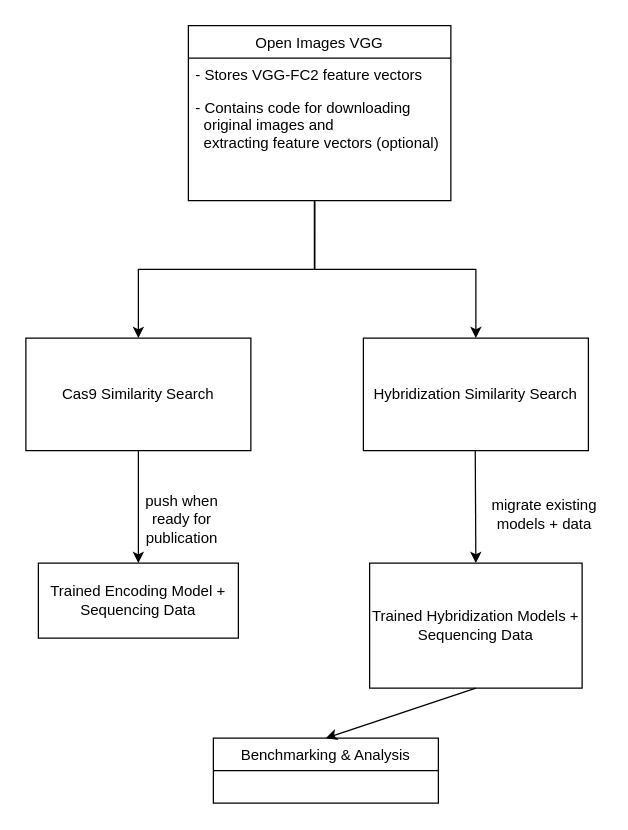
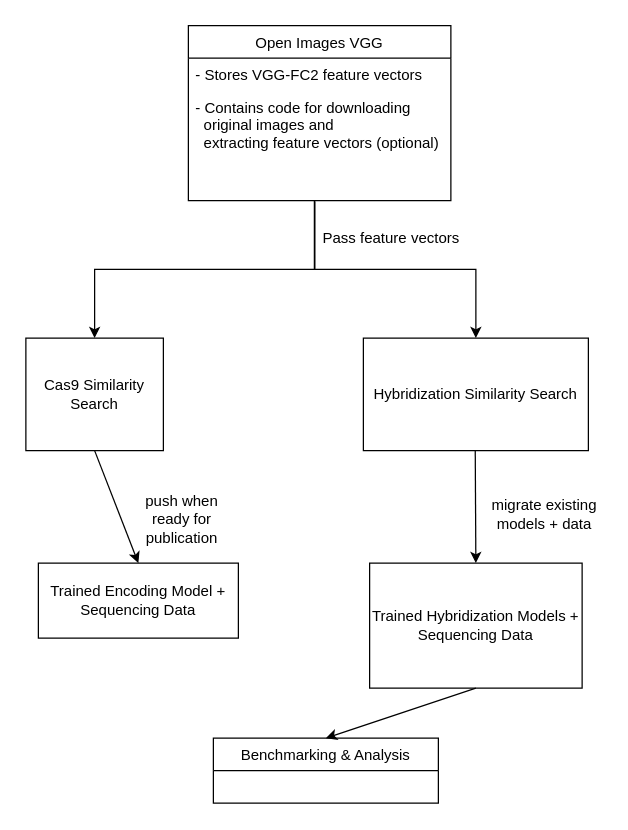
node "Pass feature vectors": added
node "Cas9 Similarity Search": size 225x113 -> 138x113
